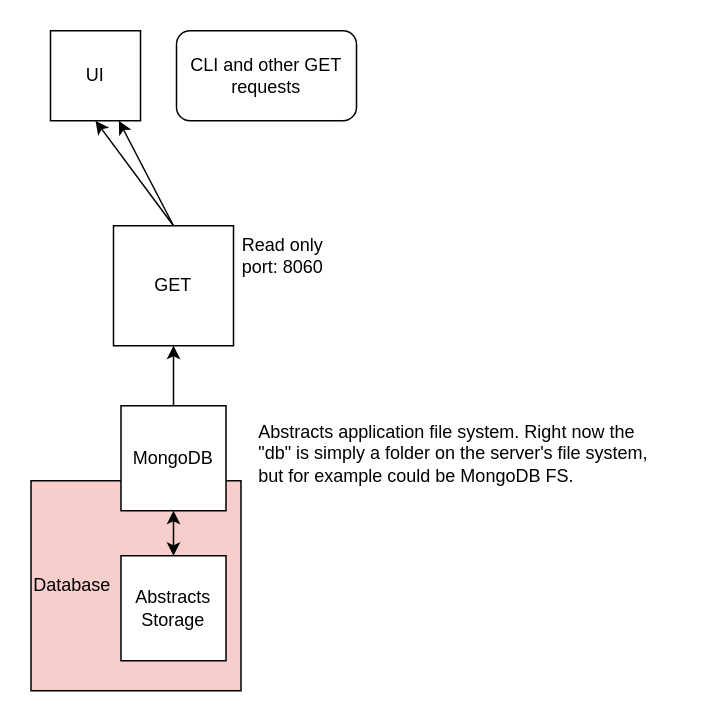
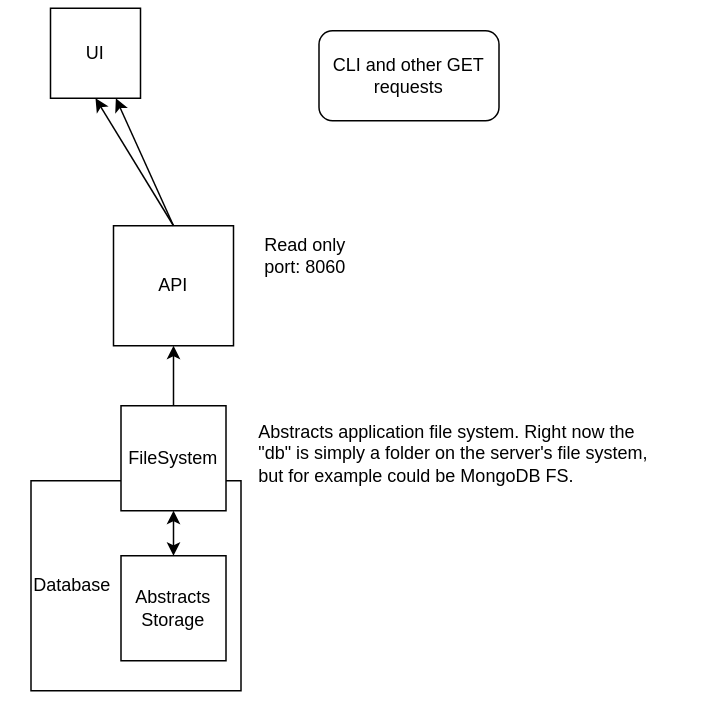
node "UI": moved (95, 76) -> (95, 53)
node "CLI and other GET requests": moved (266, 76) -> (409, 76)
node "Read only port: 8060": moved (294, 255) -> (317, 255)
node "GET": label "GET" -> "API"
node "MongoDB": label "MongoDB" -> "FileSystem"
node "Database": fillcolor #f8cecc -> #ffffff
